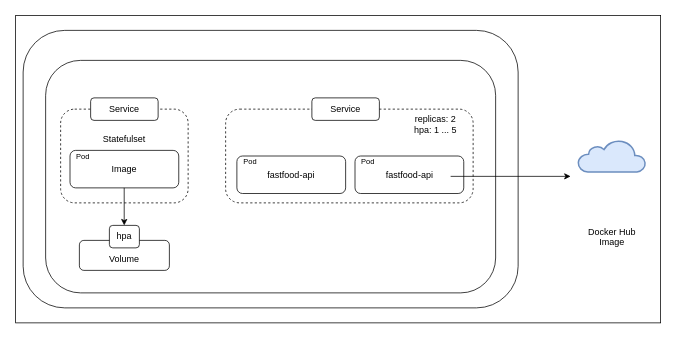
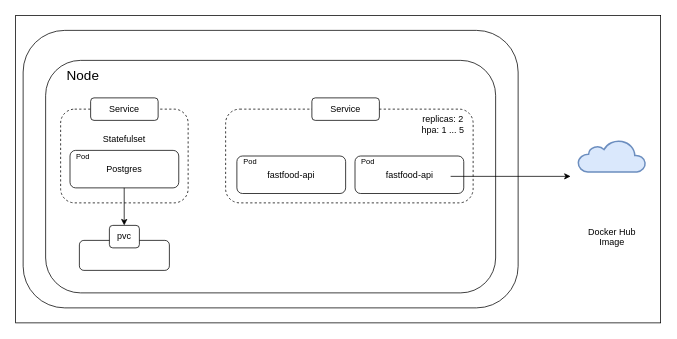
node "Node": added
node "replicas: 2 hpa: 1 ... 5": moved (435, 124) -> (443, 124)
node "Image": label "Image" -> "Postgres"
node "hpa": label "hpa" -> "pvc"
node "Volume": removed
